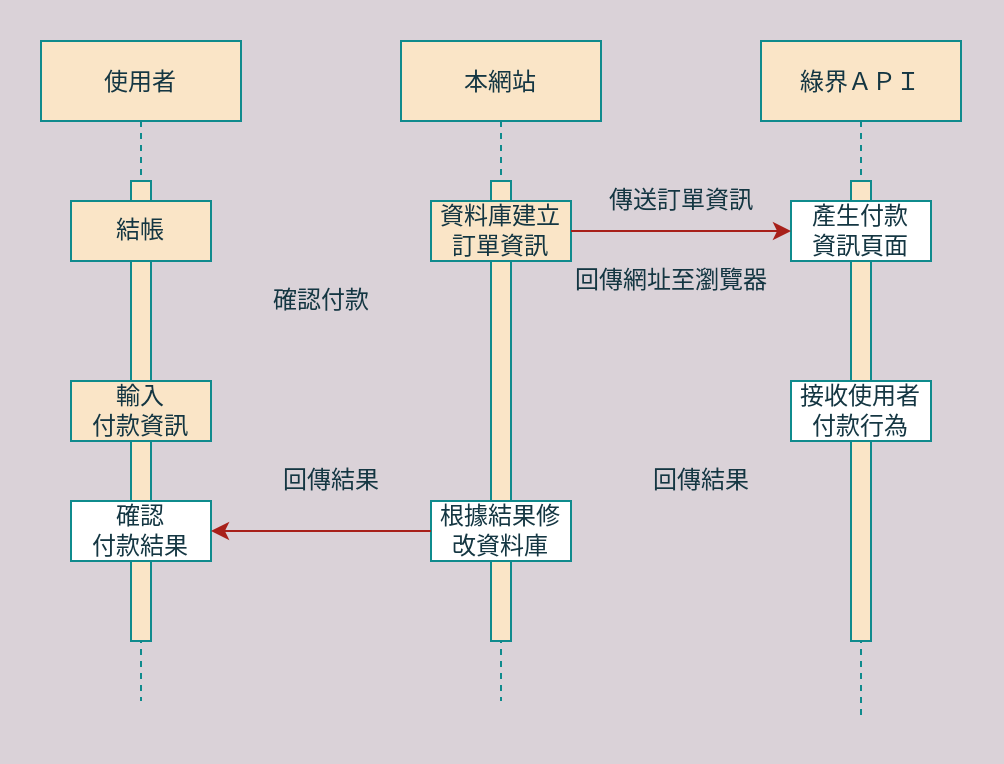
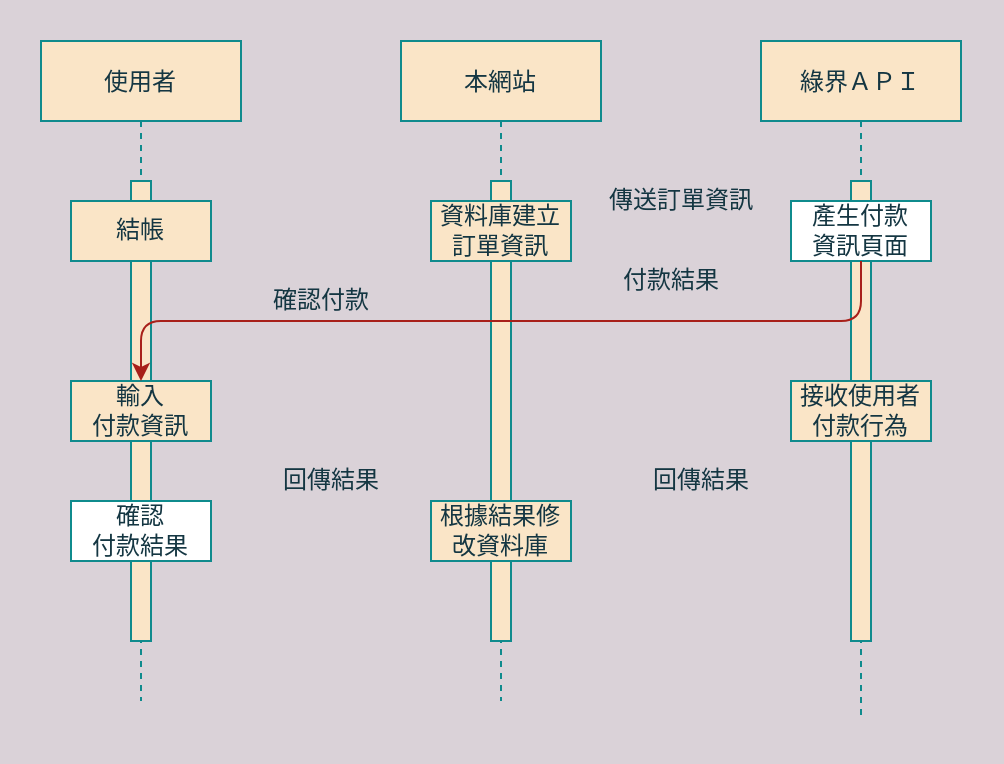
edge "資料庫建立訂單資訊" -> "產生付款 資訊頁面": removed
node "回傳網址至瀏覽器": label "回傳網址至瀏覽器" -> "付款結果"
edge "產生付款 資訊頁面" -> "輸入 付款資訊": added
node "接收使用者付款行為": fillcolor #ffffff -> #fae5c7
edge "根據結果修改資料庫" -> "確認 付款結果": removed
node "根據結果修改資料庫": fillcolor #ffffff -> #fae5c7
